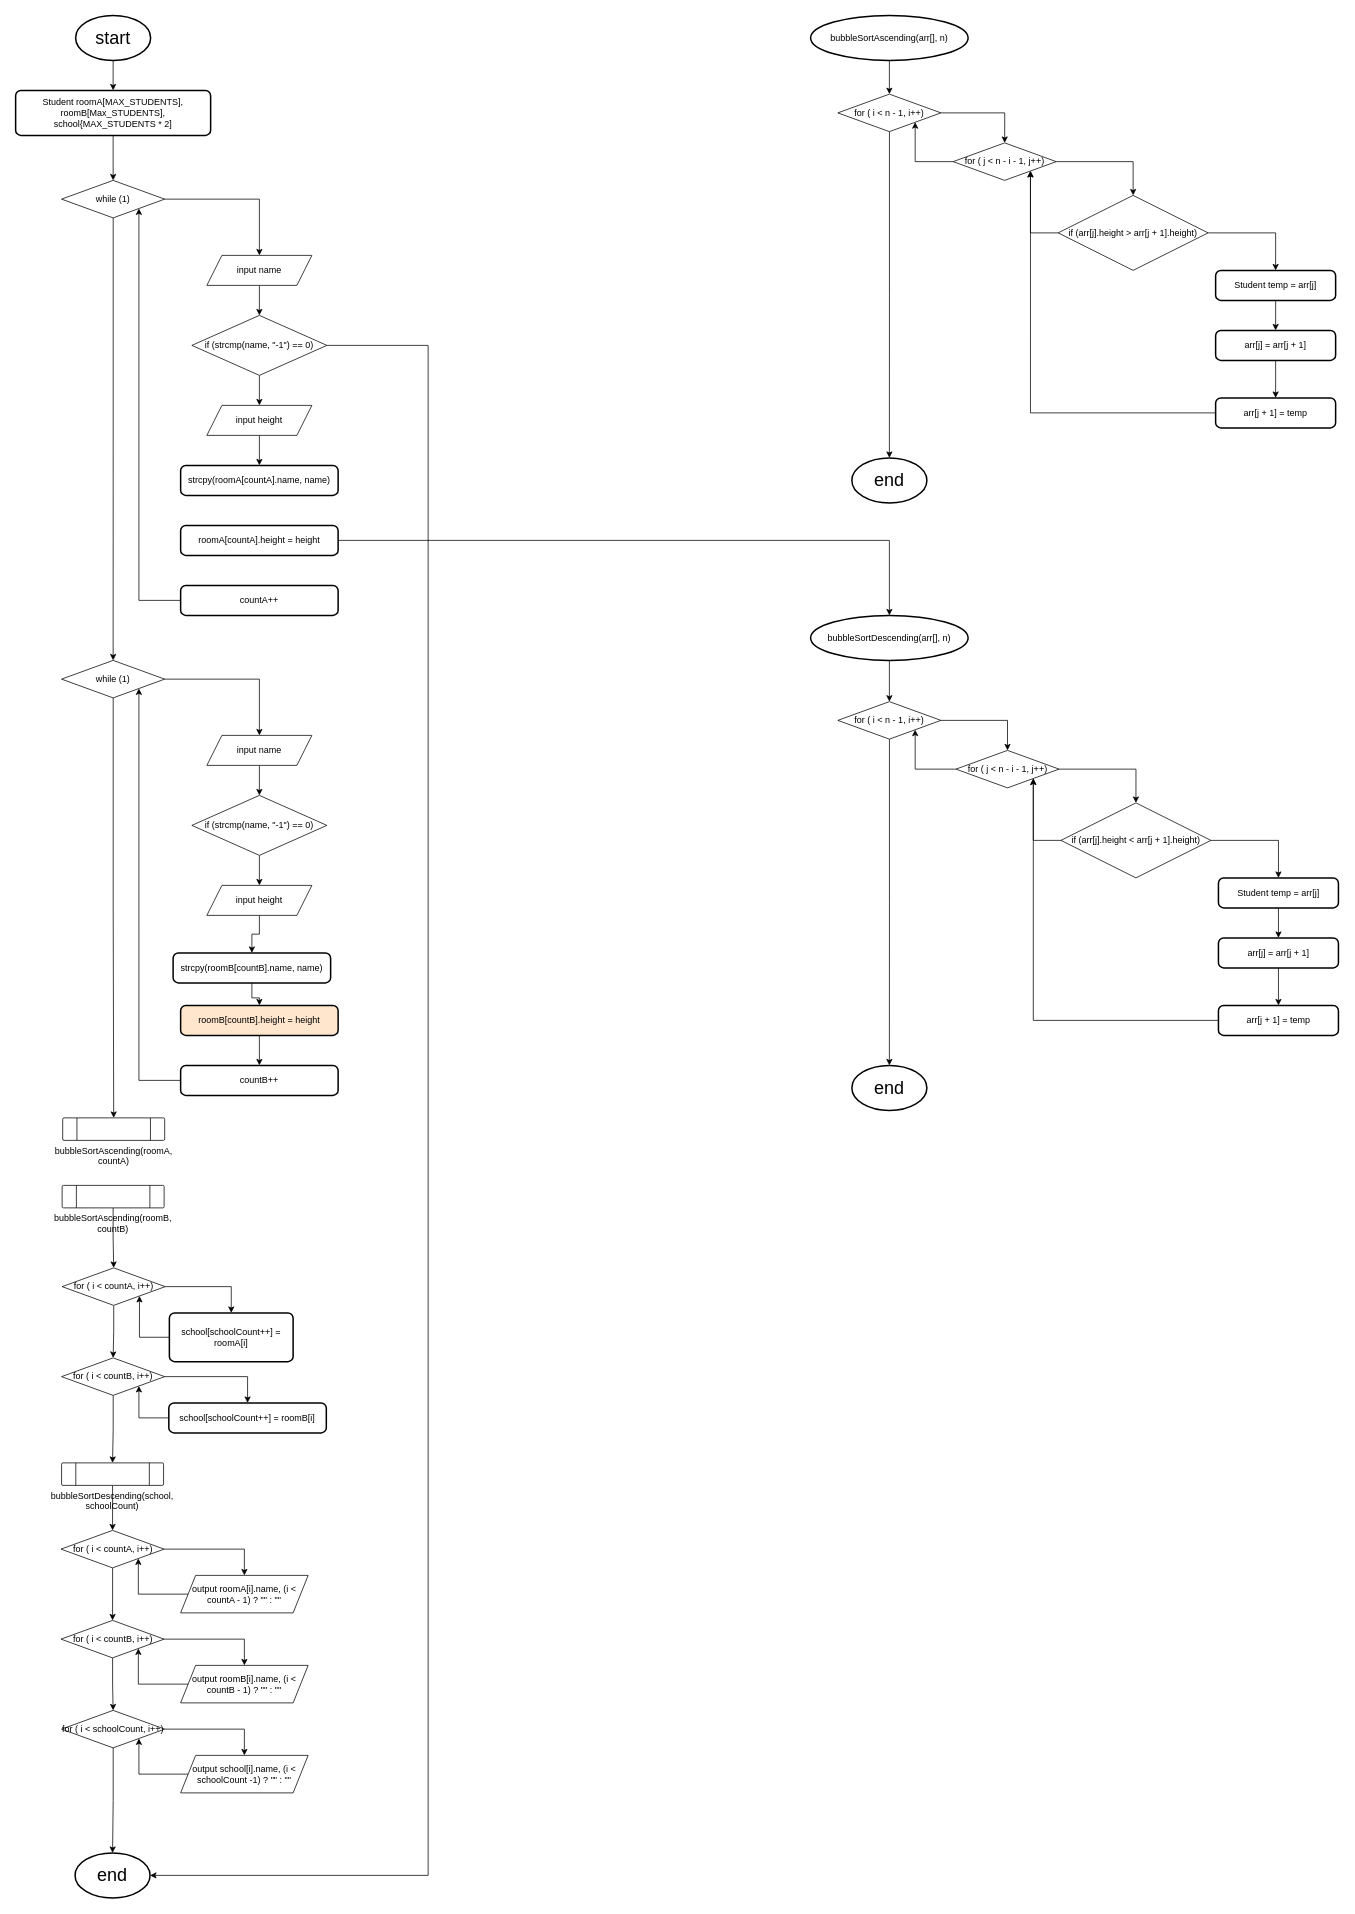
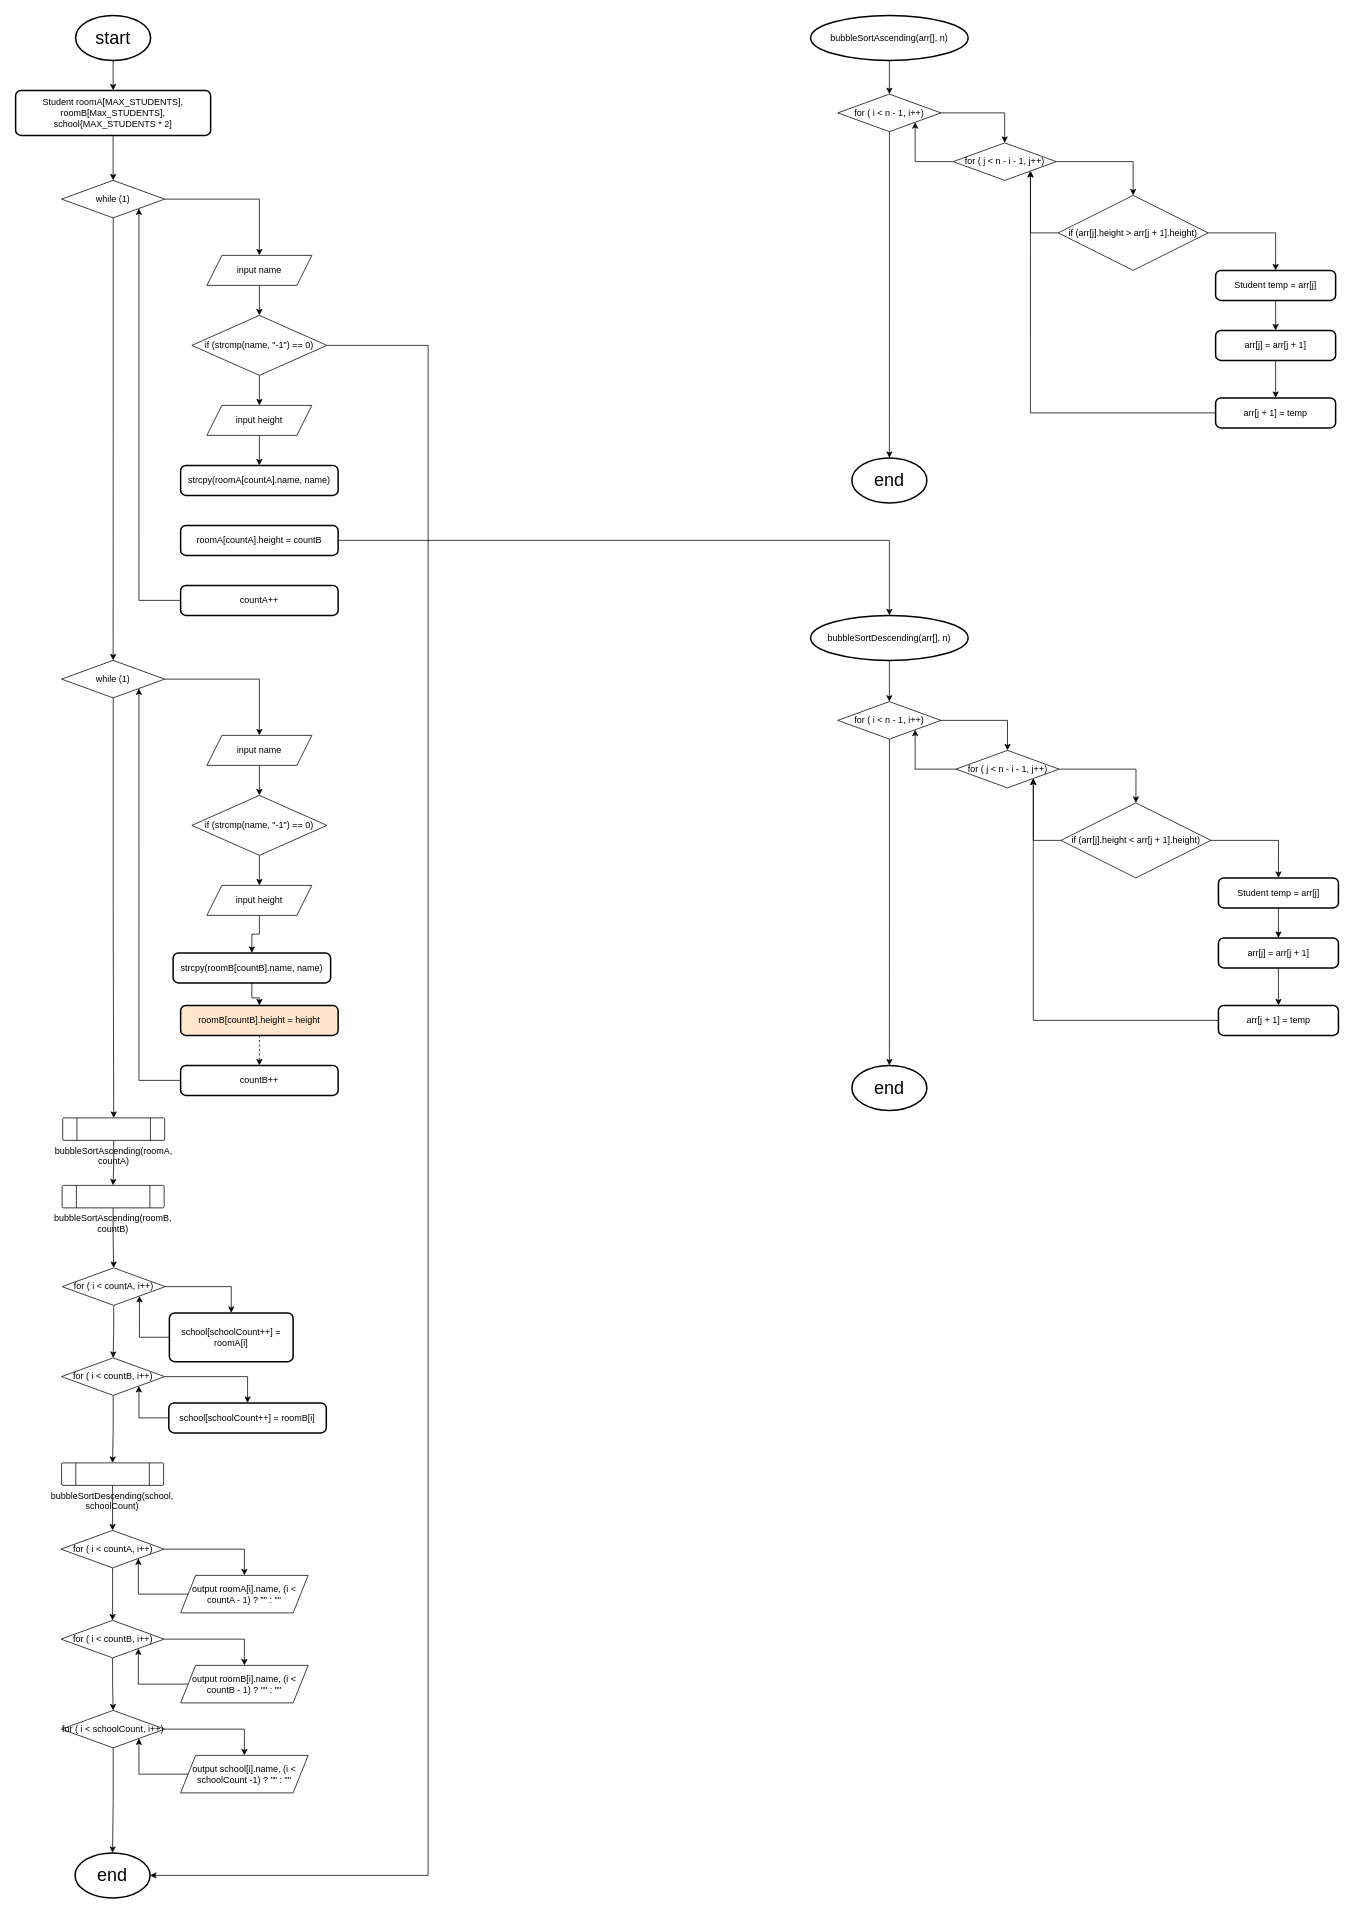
node "roomA[countA].height = height": label "roomA[countA].height = height" -> "roomA[countA].height = countB"
edge "roomB[countB].height = height" -> "countB++": style solid -> dashed
edge "bubbleSortAscending(roomA, countA)" -> "bubbleSortAscending(roomB, countB)": added
